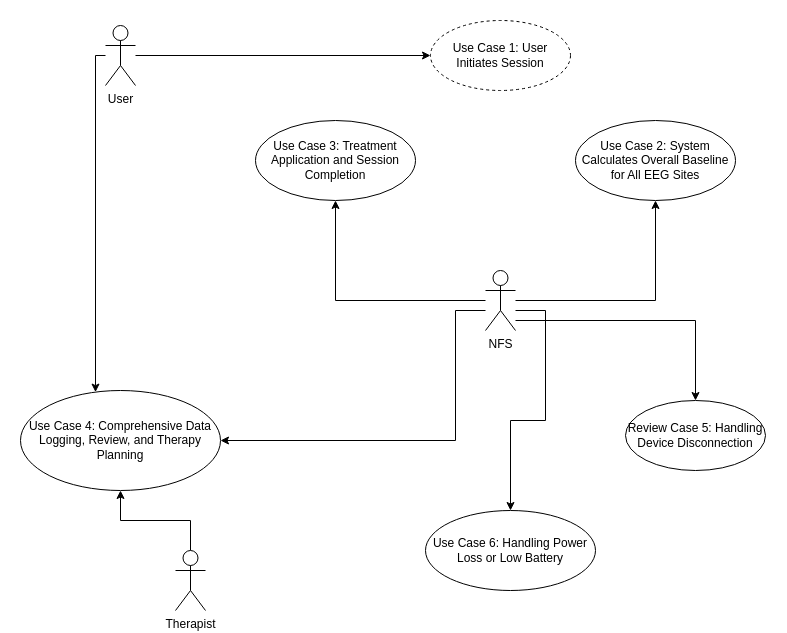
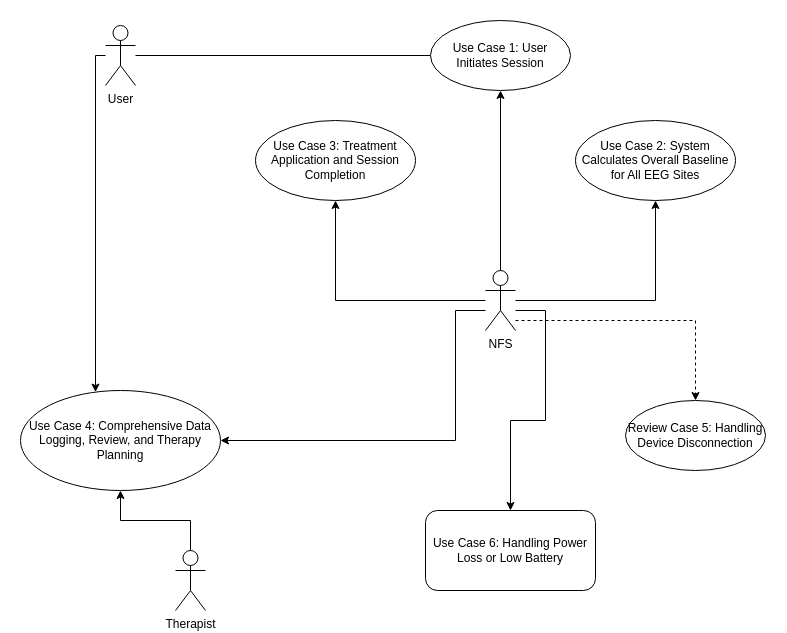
edge "User" -> "Use Case 1: User Initiates Session": arrowhead classic -> none
node "Use Case 1: User Initiates Session": style dashed -> solid
edge "NFS" -> "Use Case 1: User Initiates Session": added
edge "NFS" -> "Review Case 5: Handling Device Disconnection": style solid -> dashed
node "Use Case 6: Handling Power Loss or Low Battery": shape ellipse -> rounded rectangle
